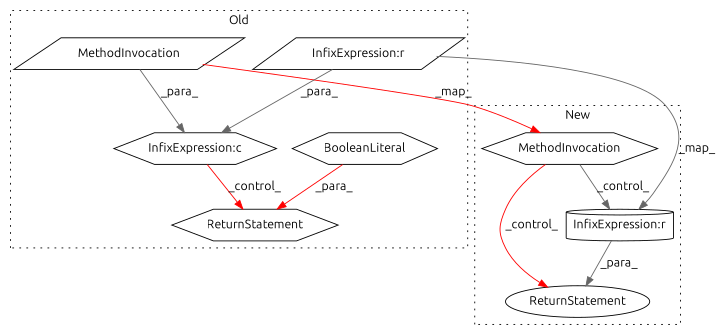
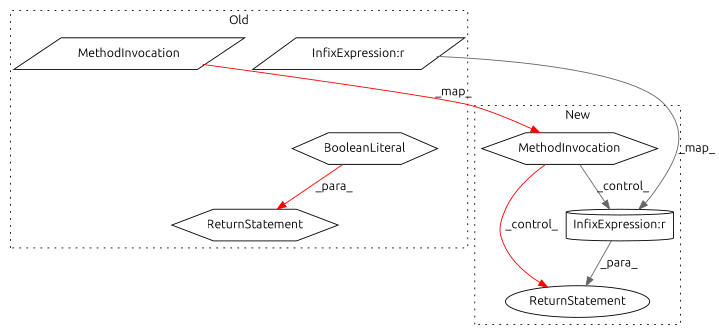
node "InfixExpression:c": removed
